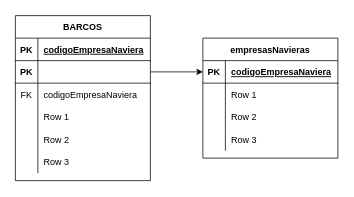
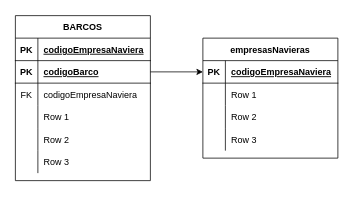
node "codigoBarco": added
